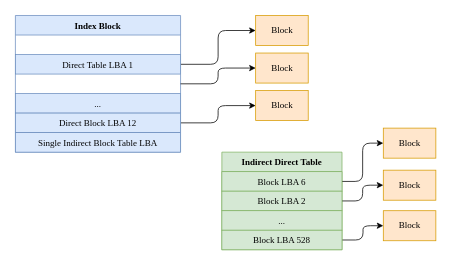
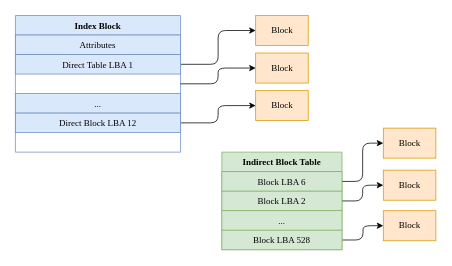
node "Attributes": added
node "Single Indirect Block Table LBA": removed
node "Indirect Direct Table": label "Indirect Direct Table" -> "Indirect Block Table"
